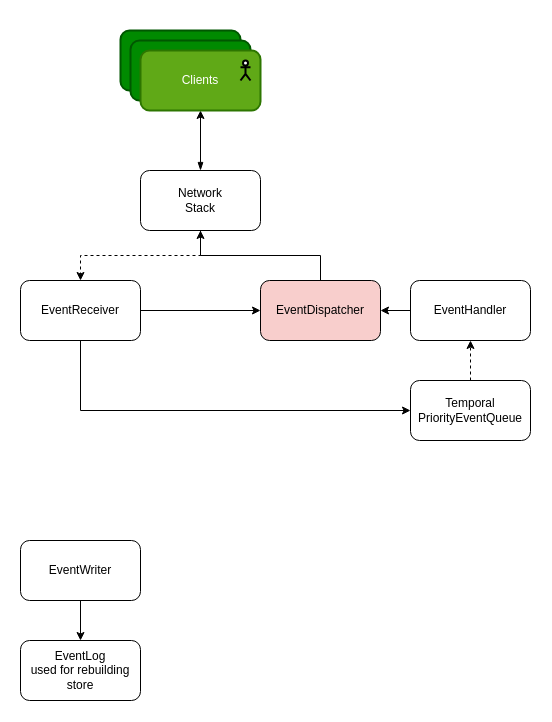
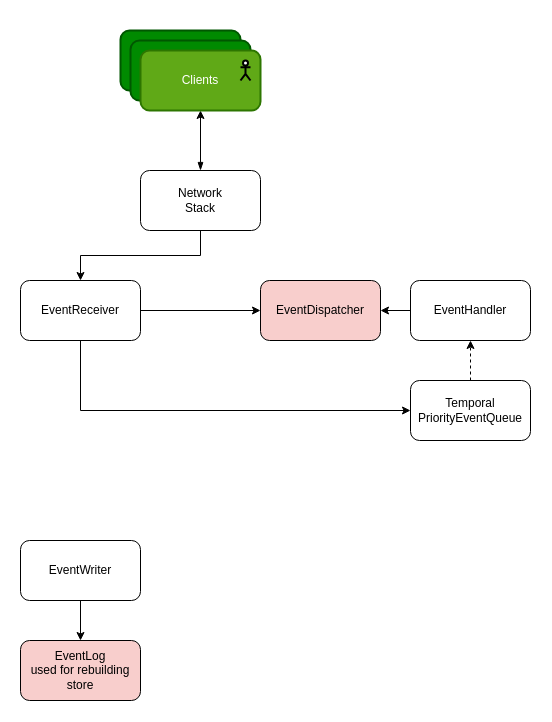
edge "Network Stack" -> "EventReceiver": style dashed -> solid
edge "EventDispatcher" -> "Network Stack": removed
node "EventLog used for rebuilding store": fillcolor #ffffff -> #f8cecc
